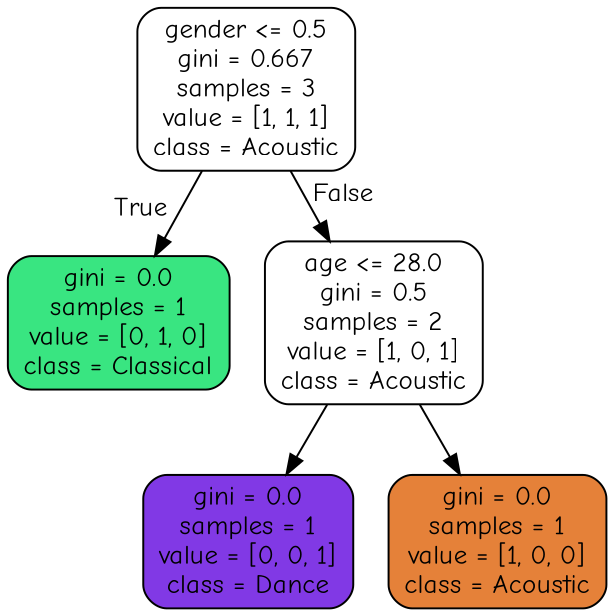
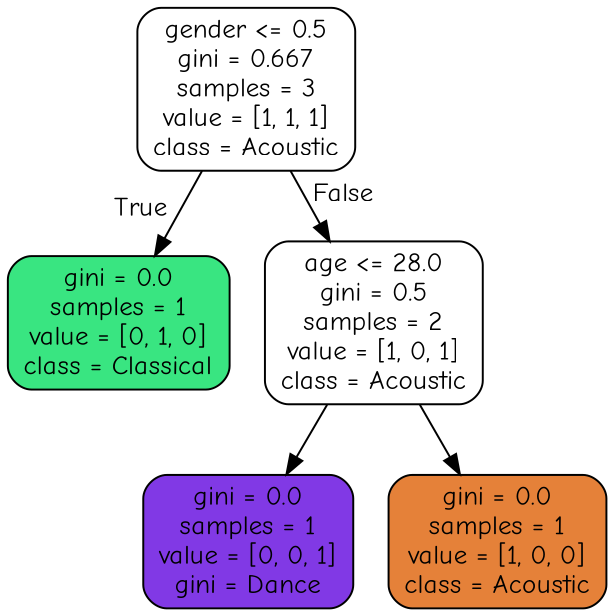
node "gini = 0.0 samples = 1 value = [0, 0, 1] class = Dance": label "gini = 0.0 samples = 1 value = [0, 0, 1] class = Dance" -> "gini = 0.0 samples = 1 value = [0, 0, 1] gini = Dance"
